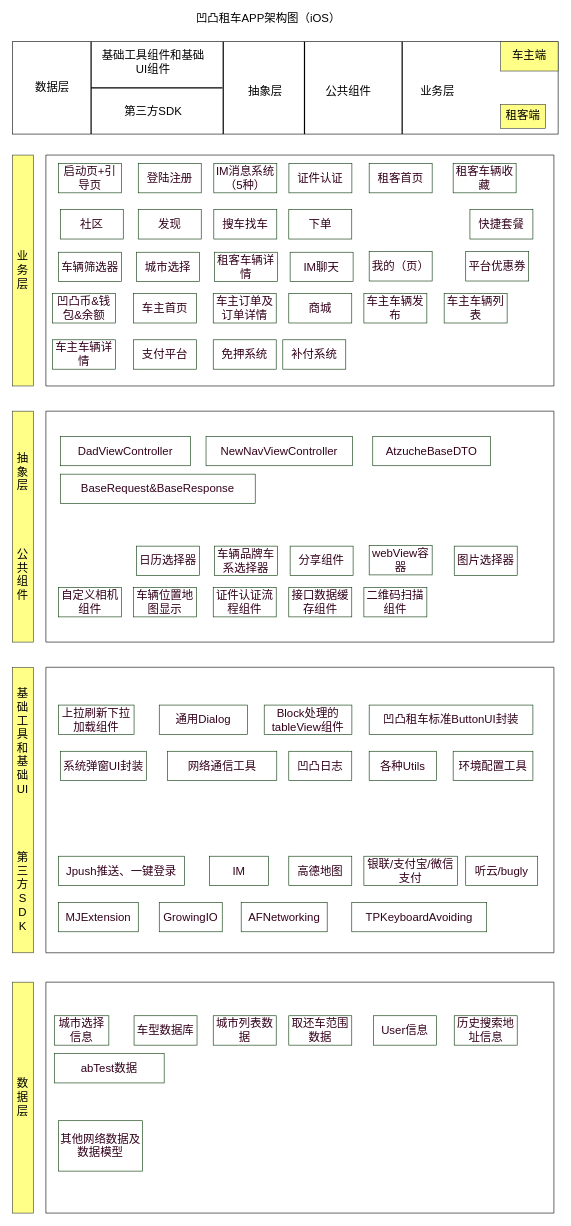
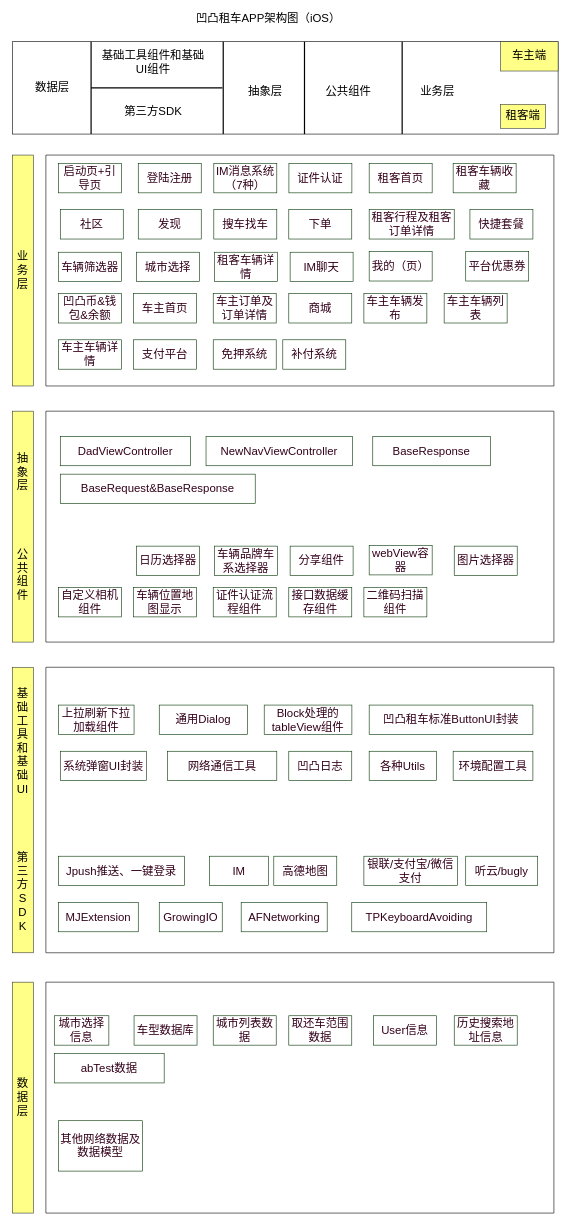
node "IM消息系统（5种）": label "IM消息系统（5种）" -> "IM消息系统（7种）"
node "租客行程及租客订单详情": added
node "凹凸币&钱包&余额": moved (84, 308) -> (90, 308)
node "车主车辆详情": moved (84, 355) -> (90, 355)
node "AtzucheBaseDTO": label "AtzucheBaseDTO" -> "BaseResponse"
node "高德地图": moved (320, 871) -> (305, 871)
